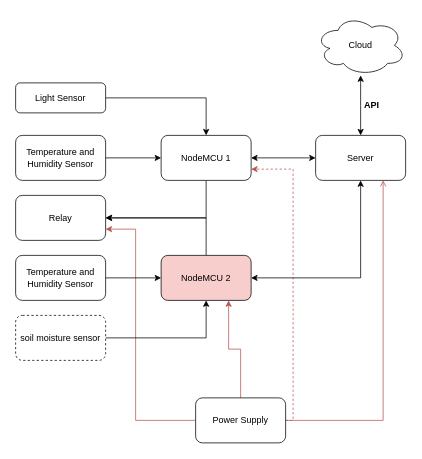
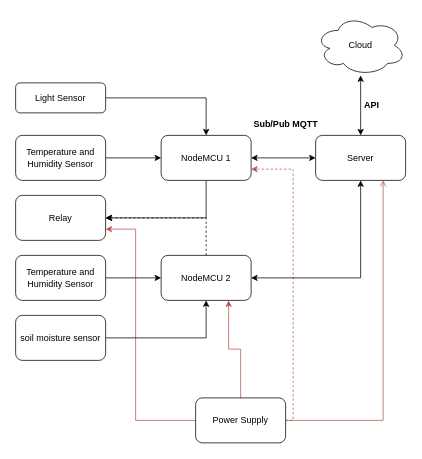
node "Sub/Pub MQTT": added
edge "NodeMCU 2" -> "Relay": style solid -> dashed
node "NodeMCU 2": fillcolor #f8cecc -> #ffffff
node "soil moisture sensor": style dashed -> solid
